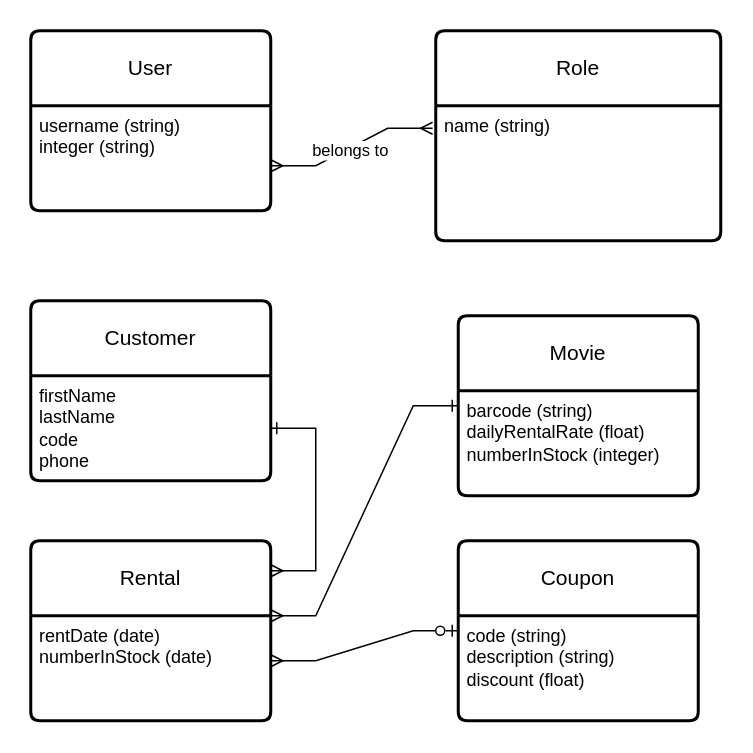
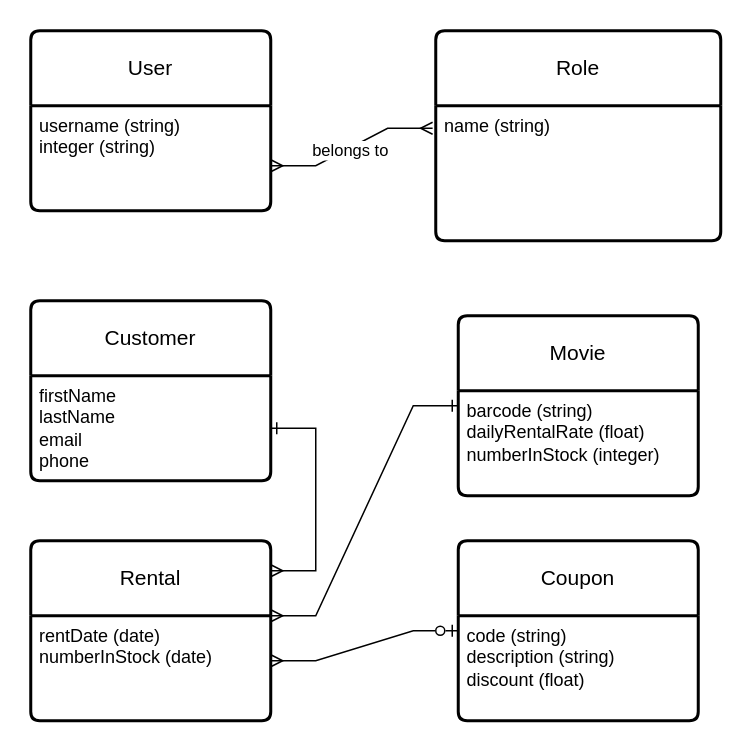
node "firstName lastName code phone": label "firstName lastName code phone" -> "firstName lastName email phone"
